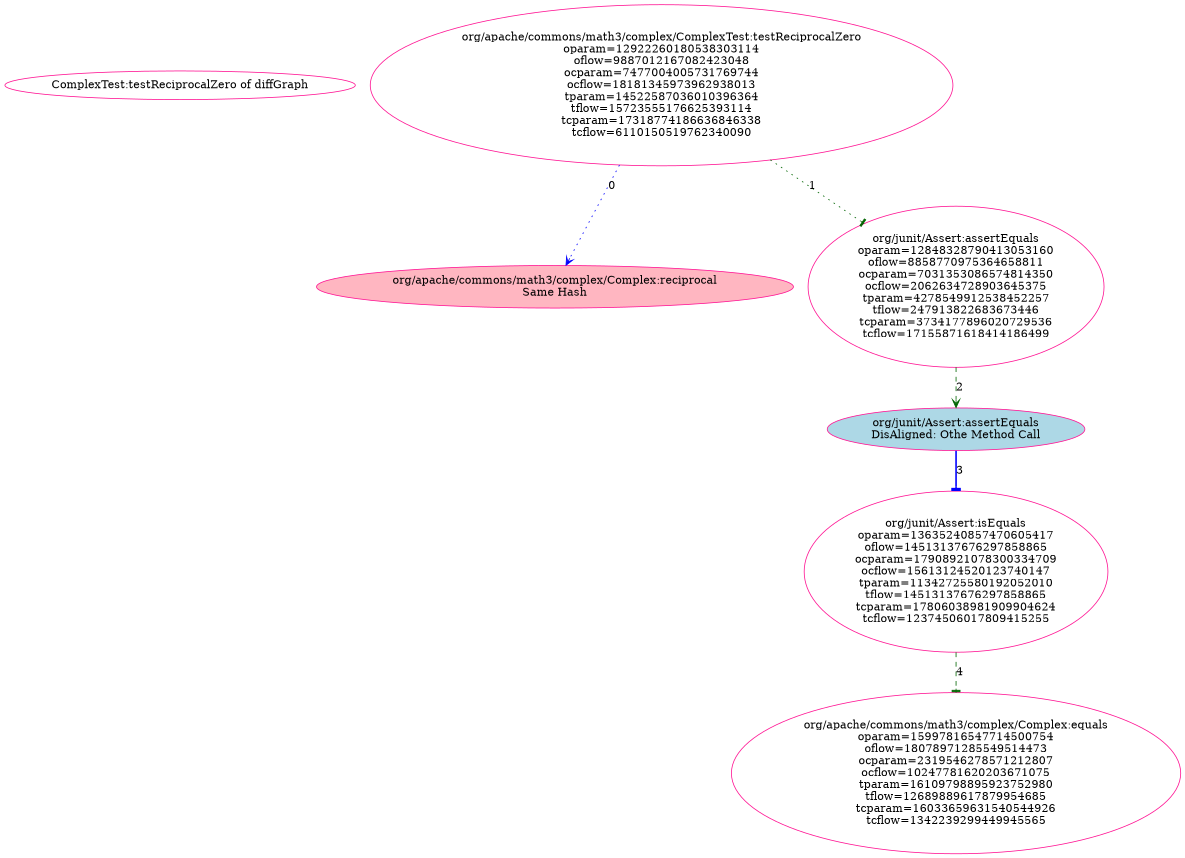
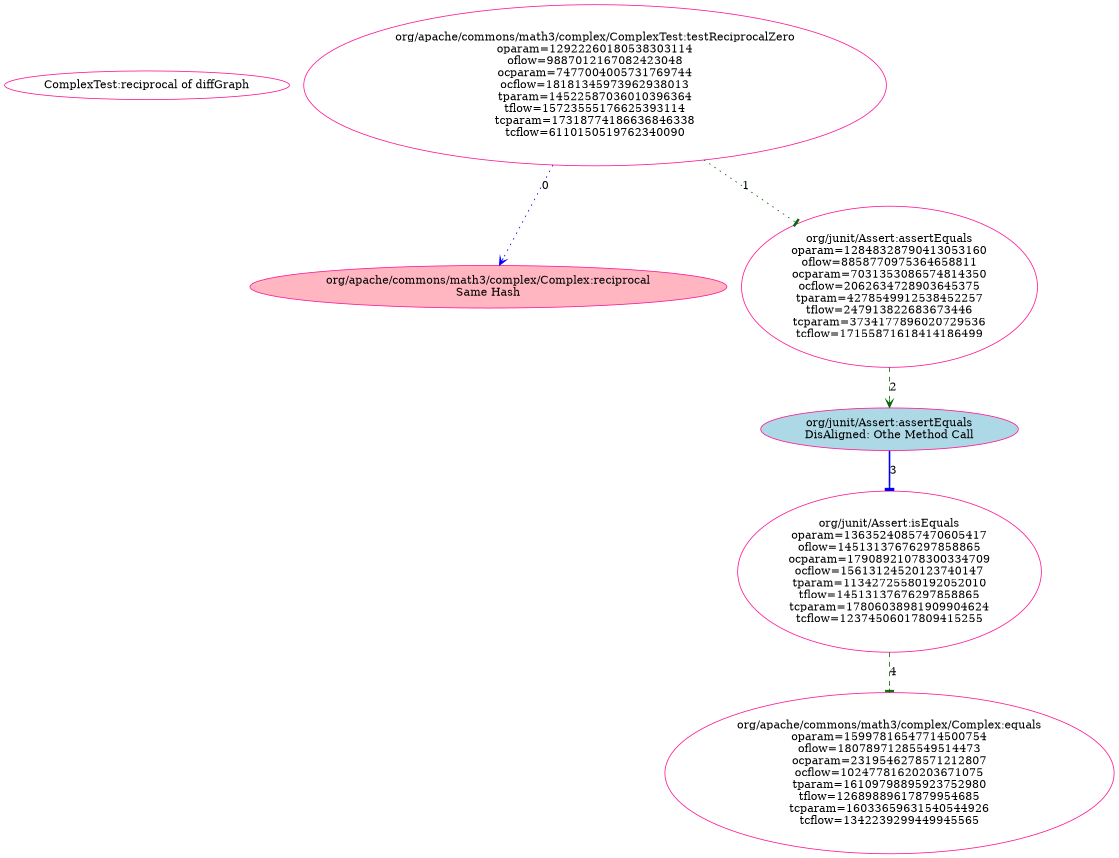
node "ComplexTest:testReciprocalZero of diffGraph": label "ComplexTest:testReciprocalZero of diffGraph" -> "ComplexTest:reciprocal of diffGraph"
